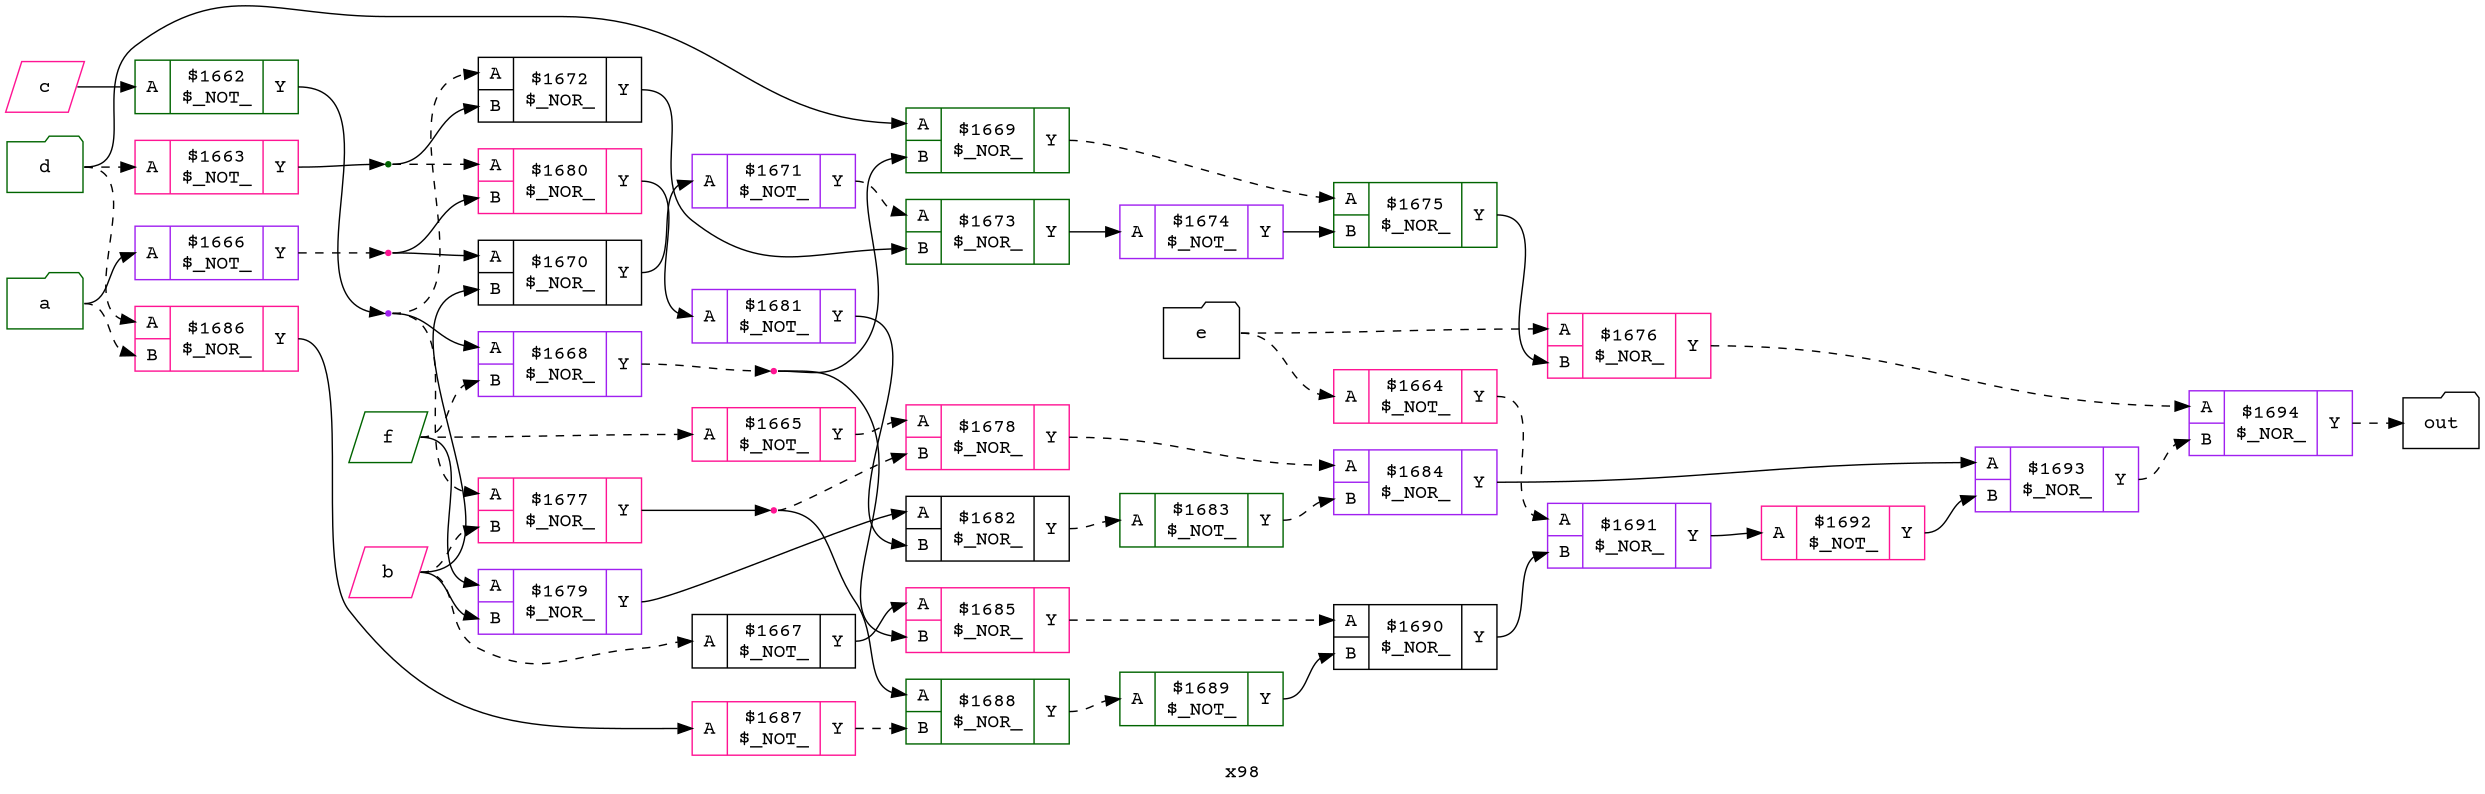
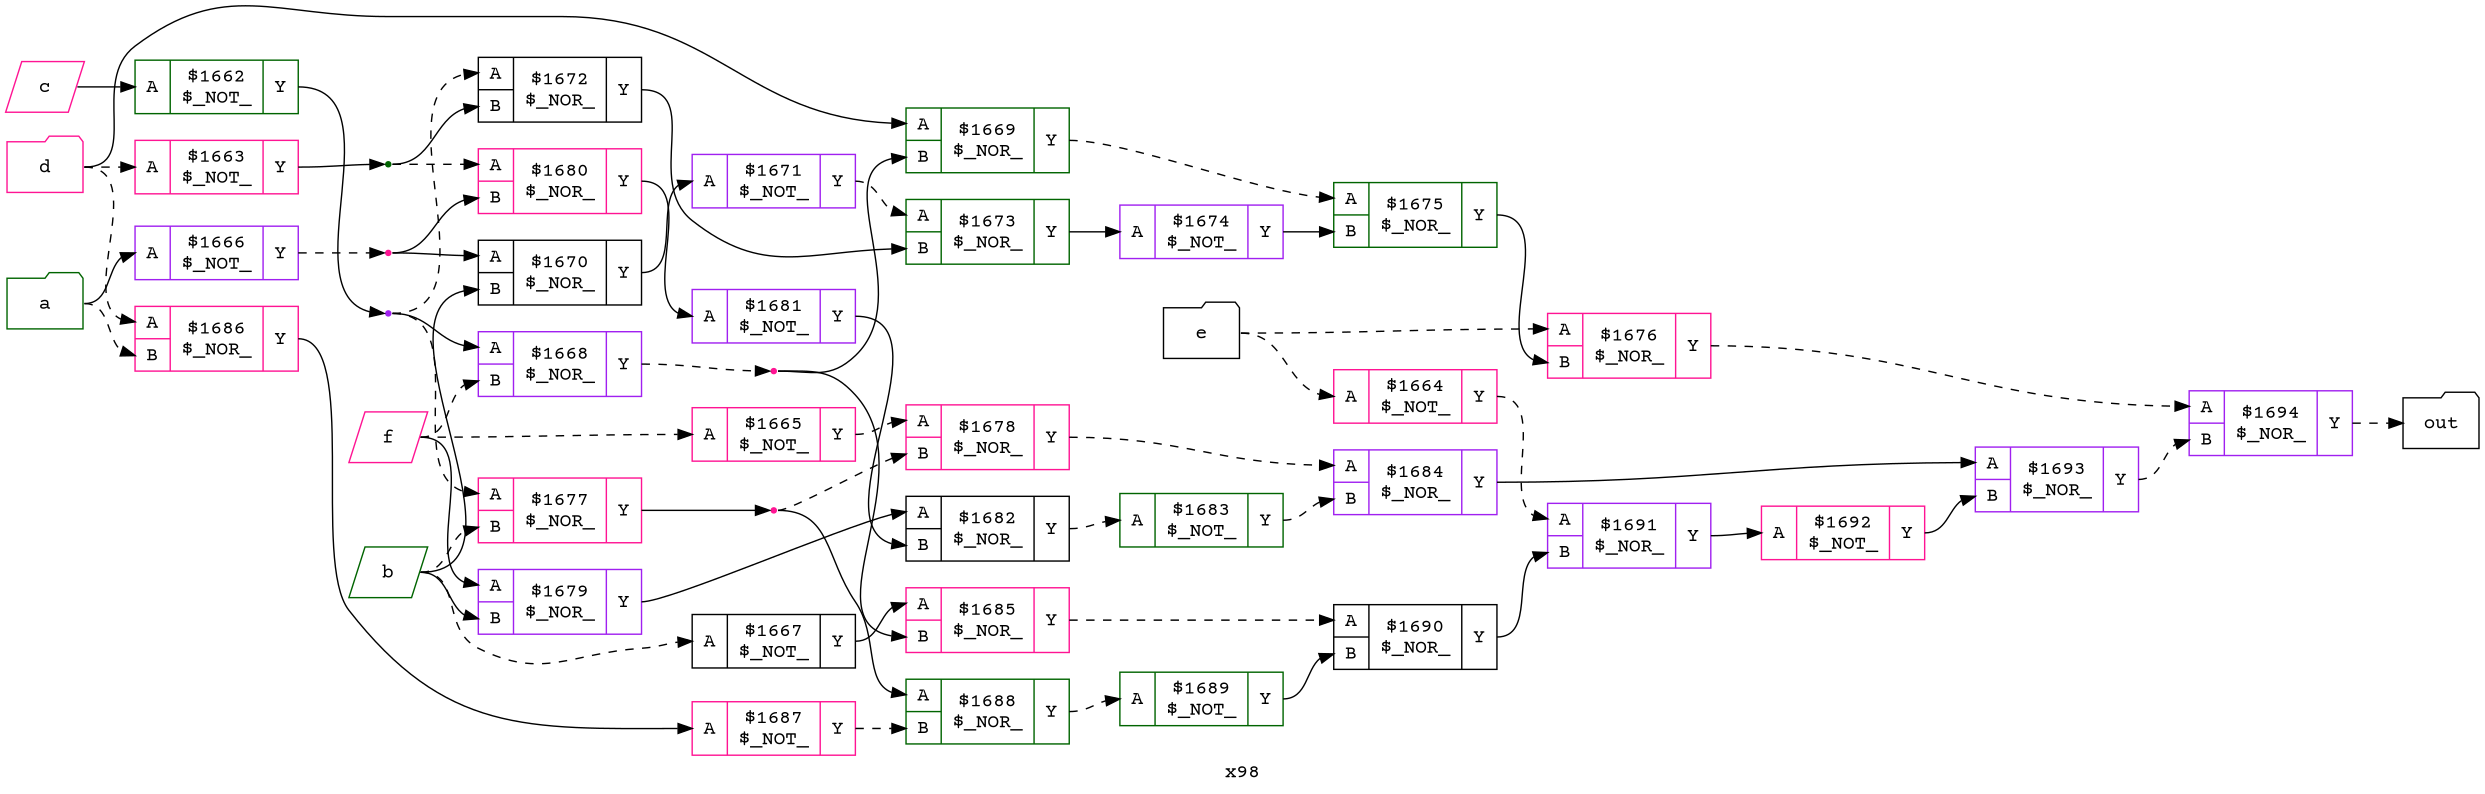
node "d": color darkgreen -> deeppink
node "f": color darkgreen -> deeppink
node "b": color deeppink -> darkgreen
